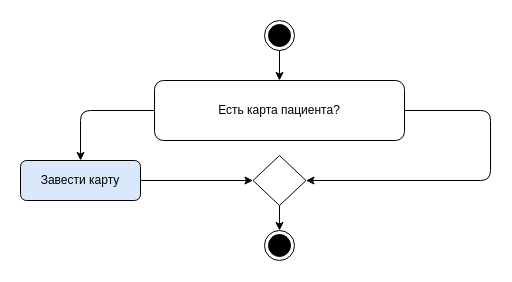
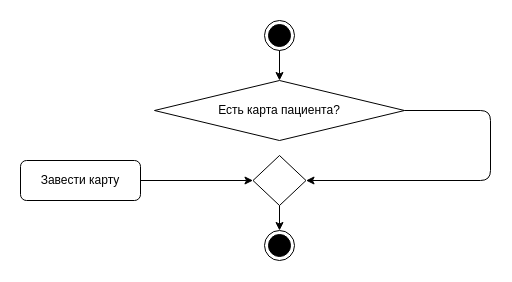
edge "Есть карта пациента?" -> "Завести карту": removed
node "Есть карта пациента?": shape rounded rectangle -> diamond
node "Завести карту": fillcolor #dae8fc -> #ffffff
